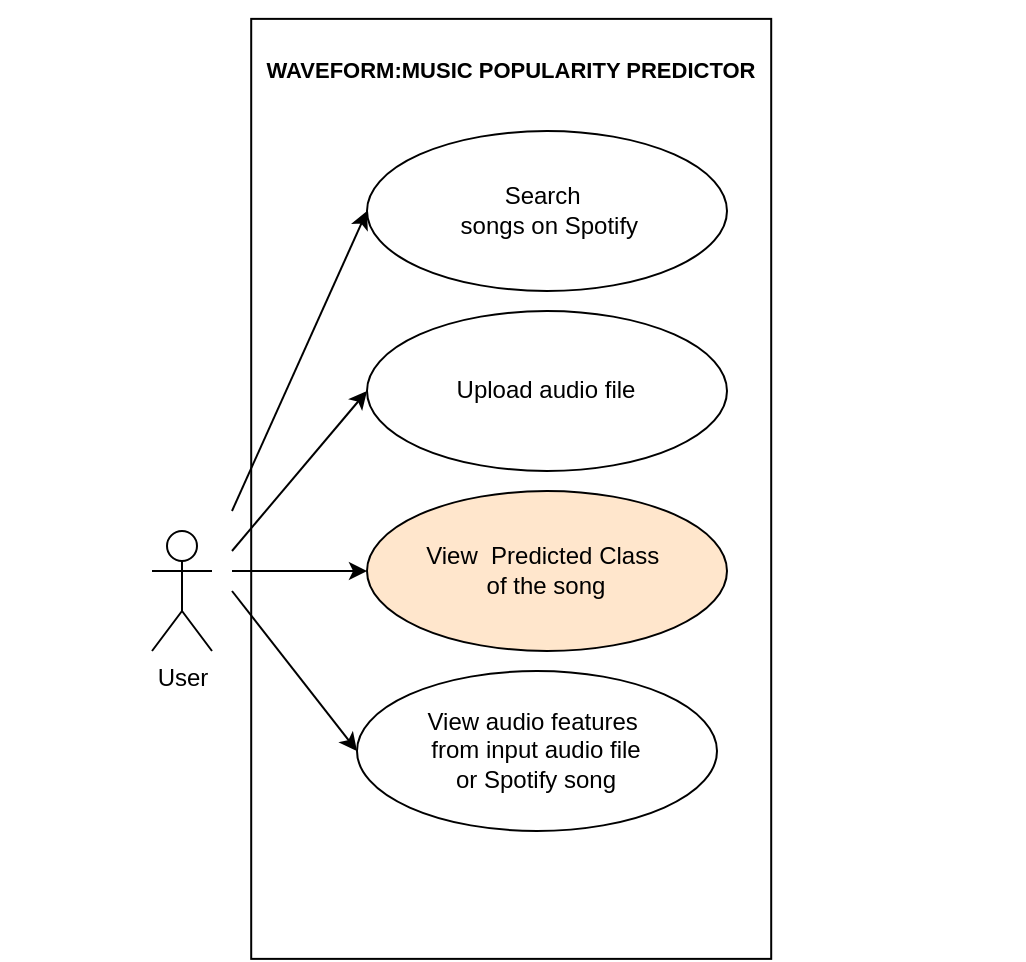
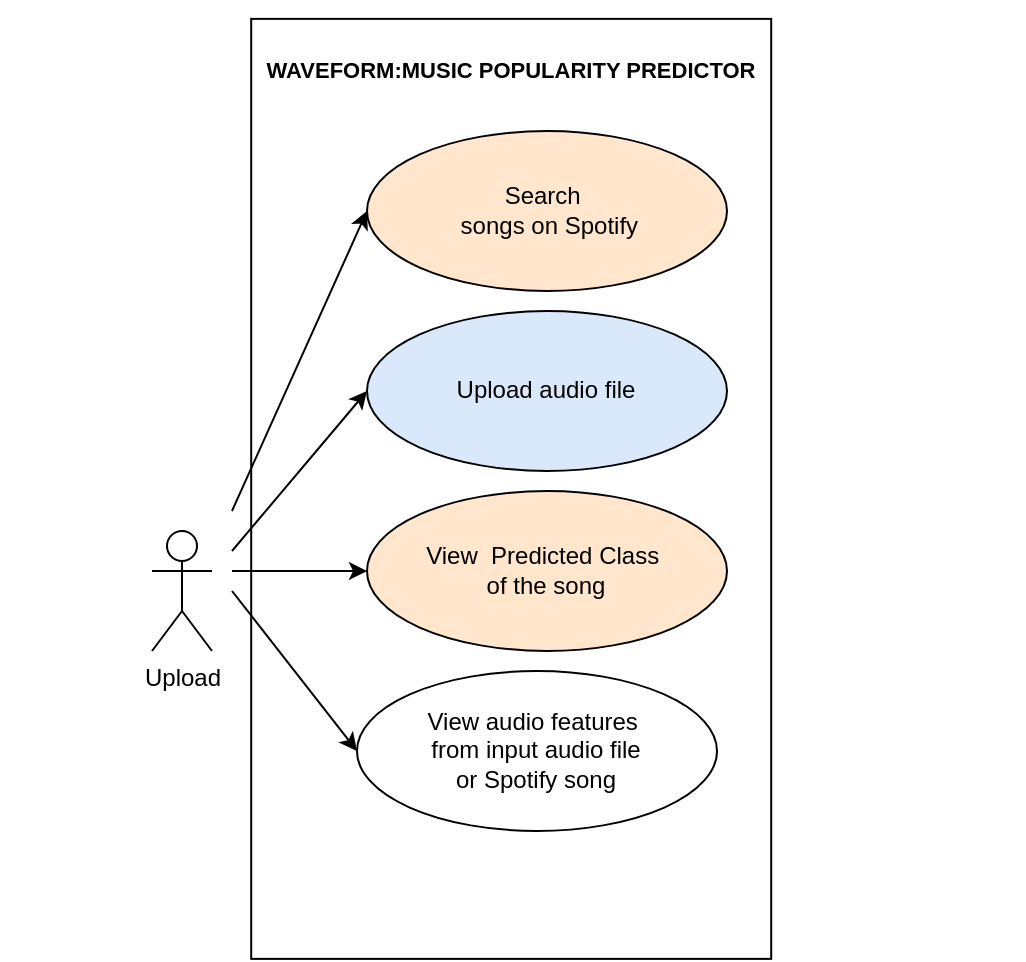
node "Search songs on Spotify": fillcolor #ffffff -> #ffe6cc
node "Upload audio file": fillcolor #ffffff -> #dae8fc
node "User": label "User" -> "Upload"
